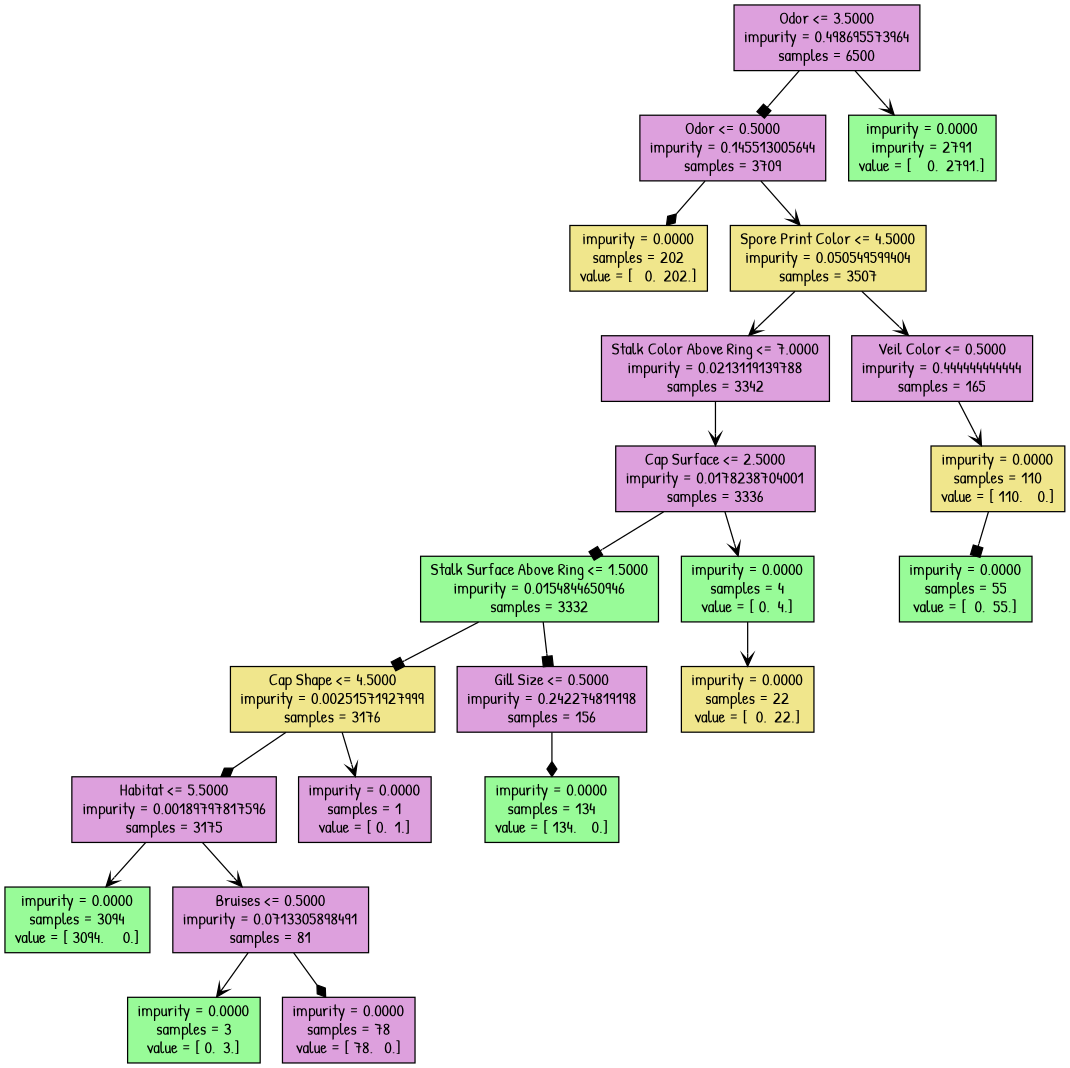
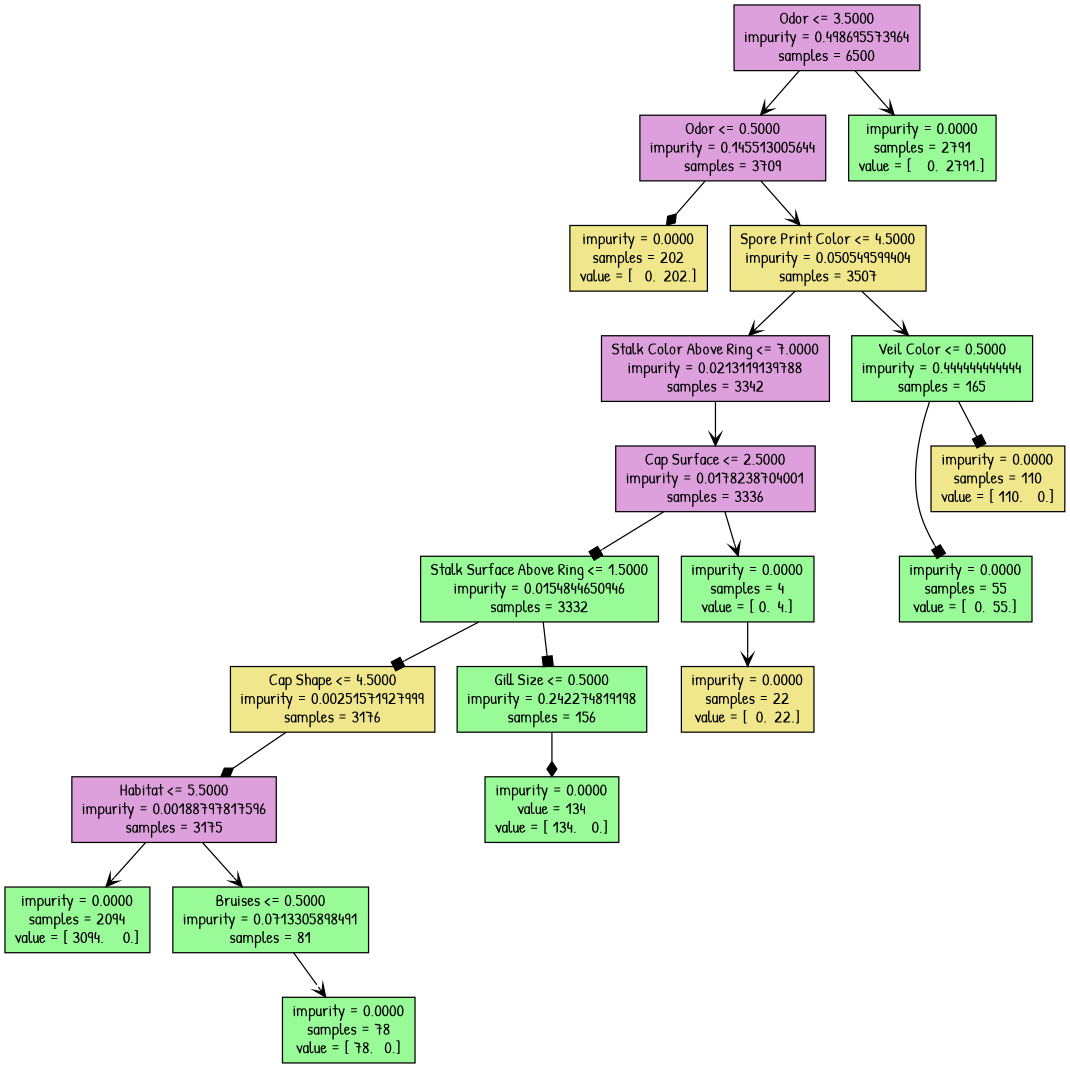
edge "Odor <= 3.5000 impurity = 0.498695573964 samples = 6500" -> "Odor <= 0.5000 impurity = 0.145513005644 samples = 3709": arrowhead box -> vee
node "impurity = 0.0000 impurity = 2791 value = [    0.  2791.]": label "impurity = 0.0000 impurity = 2791 value = [    0.  2791.]" -> "impurity = 0.0000 samples = 2791 value = [    0.  2791.]"
node "Veil Color <= 0.5000 impurity = 0.444444444444 samples = 165": fillcolor plum -> palegreen
edge "Veil Color <= 0.5000 impurity = 0.444444444444 samples = 165" -> "impurity = 0.0000 samples = 110 value = [ 110.    0.]": arrowhead vee -> box
edge "impurity = 0.0000 samples = 110 value = [ 110.    0.]" -> "impurity = 0.0000 samples = 55 value = [  0.  55.]": now "Veil Color <= 0.5000 impurity = 0.444444444444 samples = 165" -> "impurity = 0.0000 samples = 55 value = [  0.  55.]"
node "Gill Size <= 0.5000 impurity = 0.242274819198 samples = 156": fillcolor plum -> palegreen
node "Habitat <= 5.5000 impurity = 0.00189797817596 samples = 3175": label "Habitat <= 5.5000 impurity = 0.00189797817596 samples = 3175" -> "Habitat <= 5.5000 impurity = 0.00188797817596 samples = 3175"
node "impurity = 0.0000 samples = 1 value = [ 0.  1.]": removed
node "impurity = 0.0000 samples = 134 value = [ 134.    0.]": label "impurity = 0.0000 samples = 134 value = [ 134.    0.]" -> "impurity = 0.0000 value = 134 value = [ 134.    0.]"
node "impurity = 0.0000 samples = 3094 value = [ 3094.     0.]": label "impurity = 0.0000 samples = 3094 value = [ 3094.     0.]" -> "impurity = 0.0000 samples = 2094 value = [ 3094.     0.]"
node "Bruises <= 0.5000 impurity = 0.0713305898491 samples = 81": fillcolor plum -> palegreen
edge "Bruises <= 0.5000 impurity = 0.0713305898491 samples = 81" -> "impurity = 0.0000 samples = 78 value = [ 78.   0.]": arrowhead diamond -> vee
node "impurity = 0.0000 samples = 3 value = [ 0.  3.]": removed
node "impurity = 0.0000 samples = 78 value = [ 78.   0.]": fillcolor plum -> palegreen
